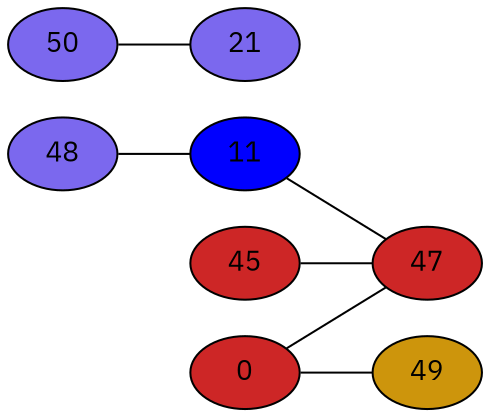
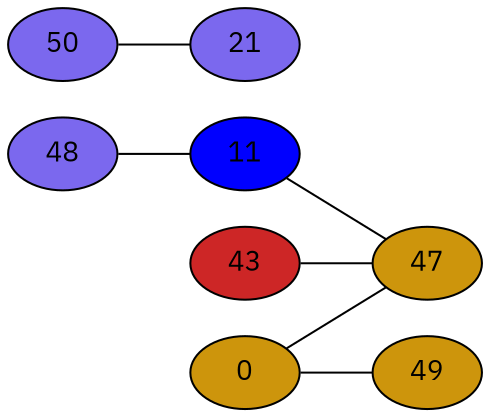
node "45": label "45" -> "43"
node "47": fillcolor firebrick3 -> darkgoldenrod3
node "0": fillcolor firebrick3 -> darkgoldenrod3
